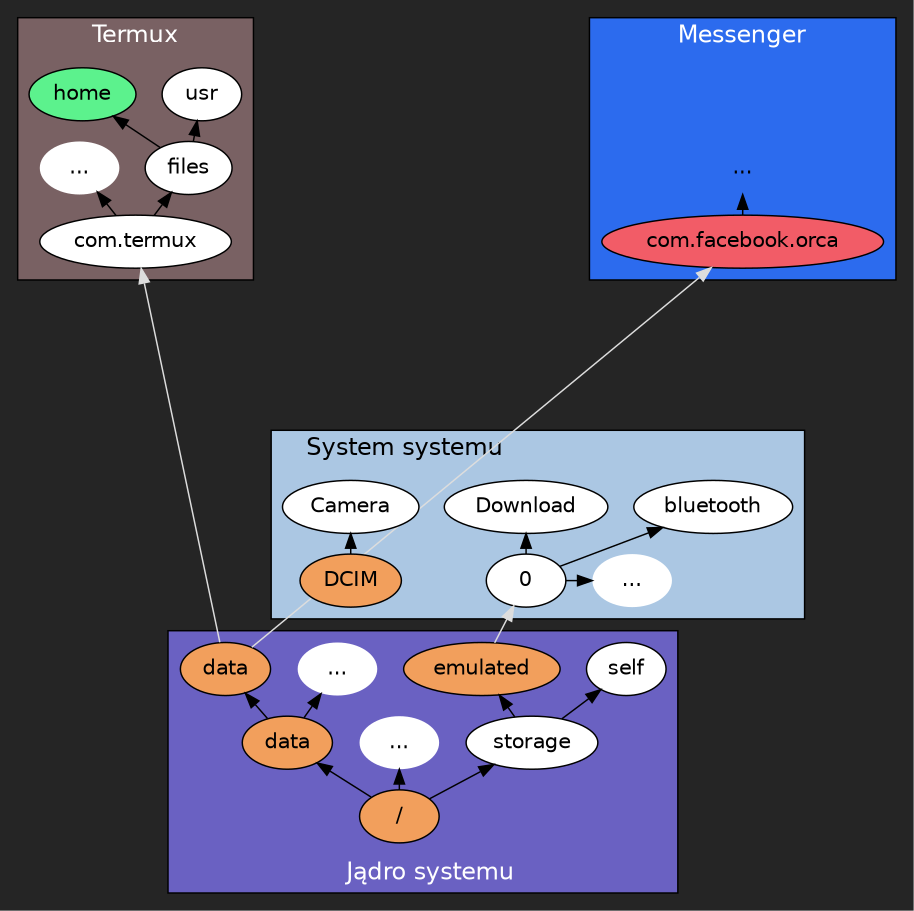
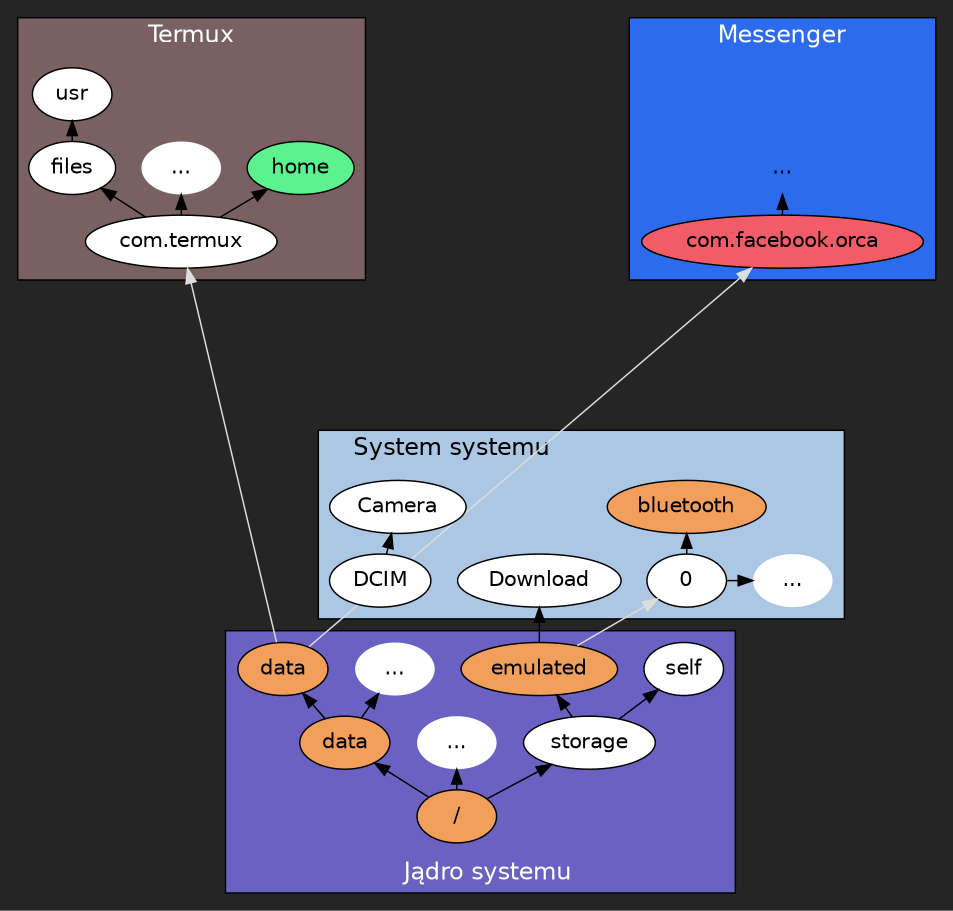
edge "files" -> "home": now "com.termux" -> "home"
node "bluetooth": fillcolor white -> #f29f5c
edge "0" -> "Download": now "emulated" -> "Download"
node "DCIM": fillcolor #f29f5c -> white
